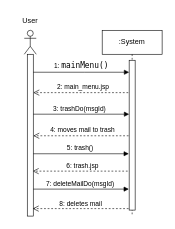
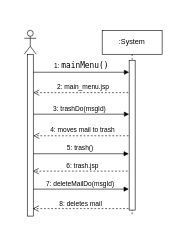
node "User": removed
